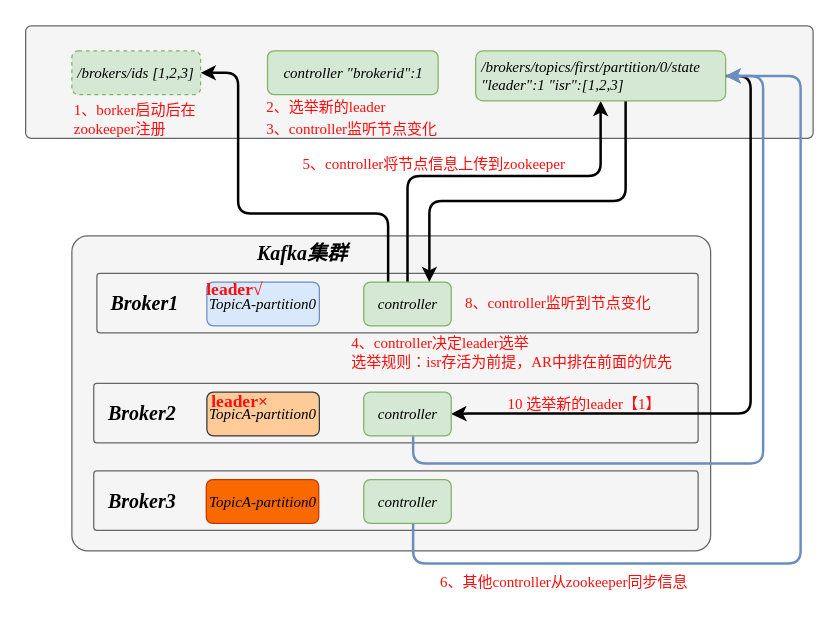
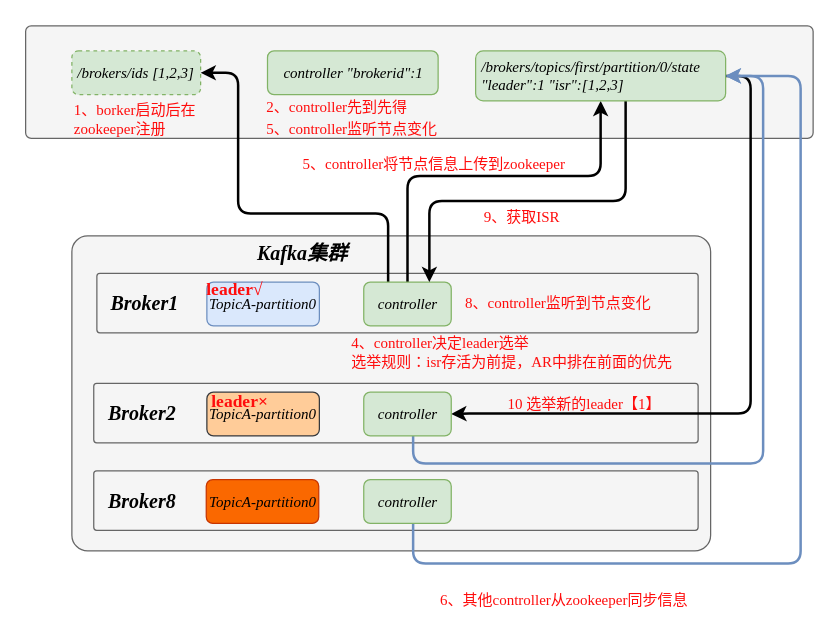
node "2、选举新的leader": label "2、选举新的leader" -> "2、controller先到先得"
node "3、controller监听节点变化": label "3、controller监听节点变化" -> "5、controller监听节点变化"
node "9、获取ISR": added
node "Broker3": label "Broker3" -> "Broker8"
node "6、其他controller从zookeeper同步信息": moved (588, 582) -> (588, 601)
